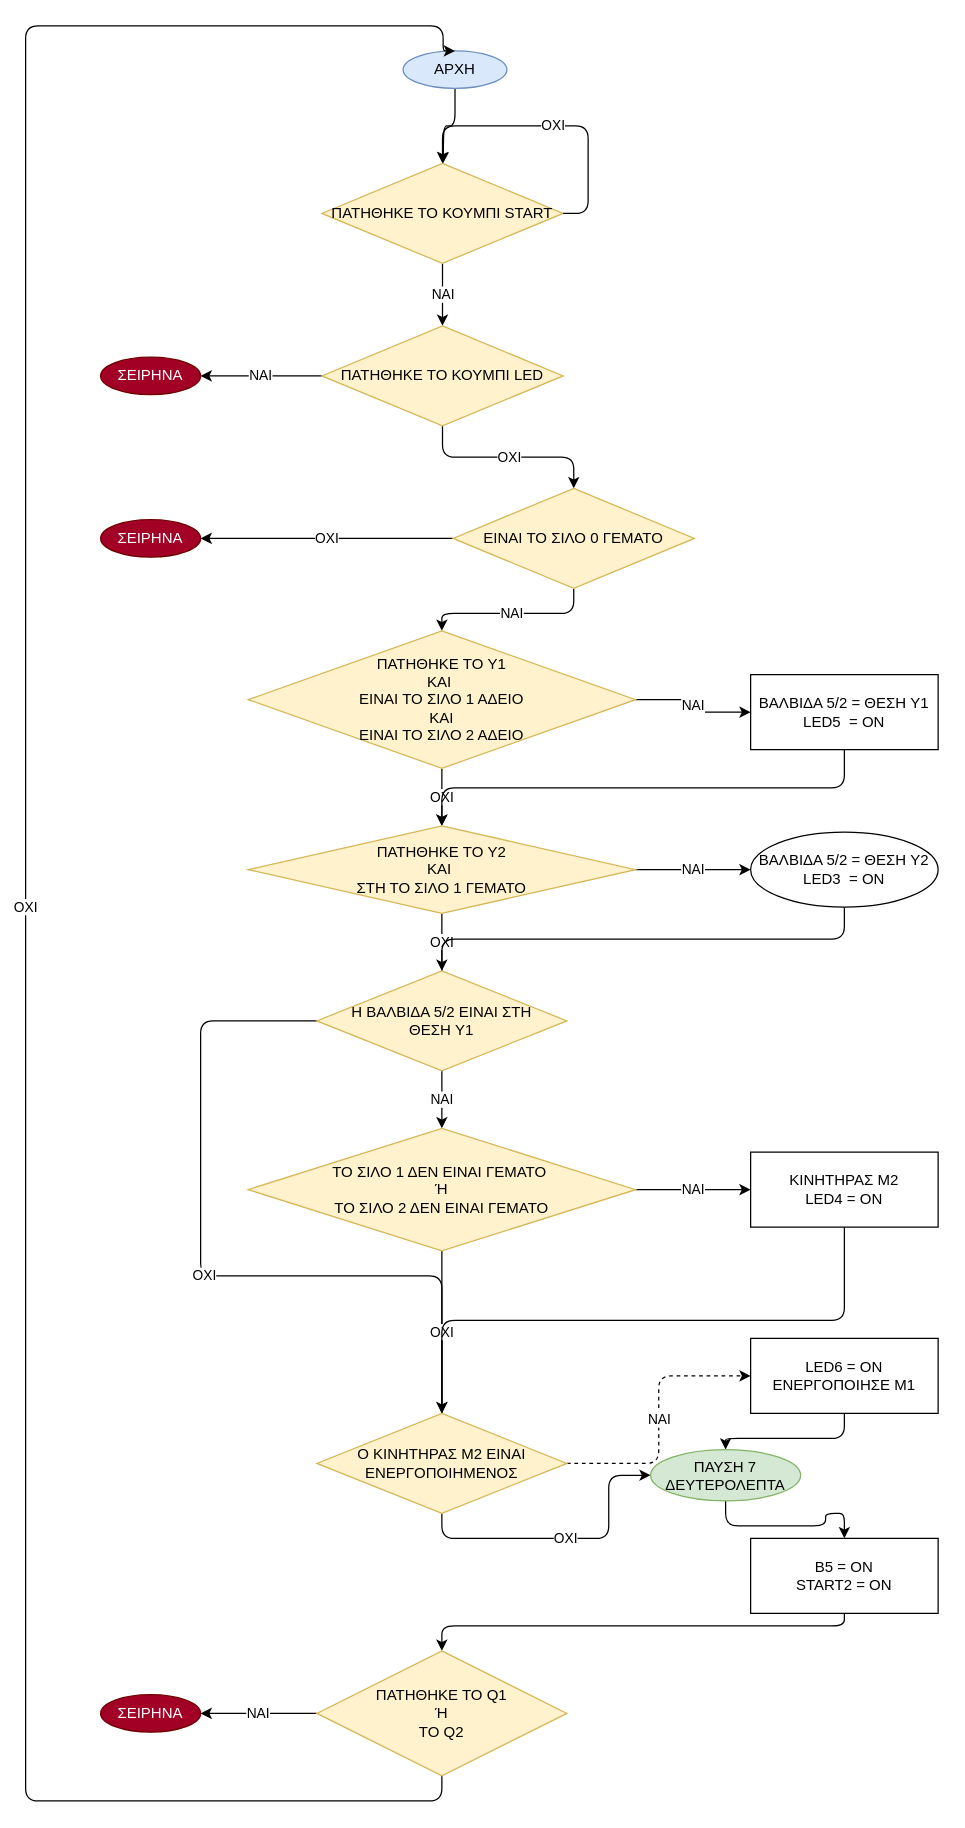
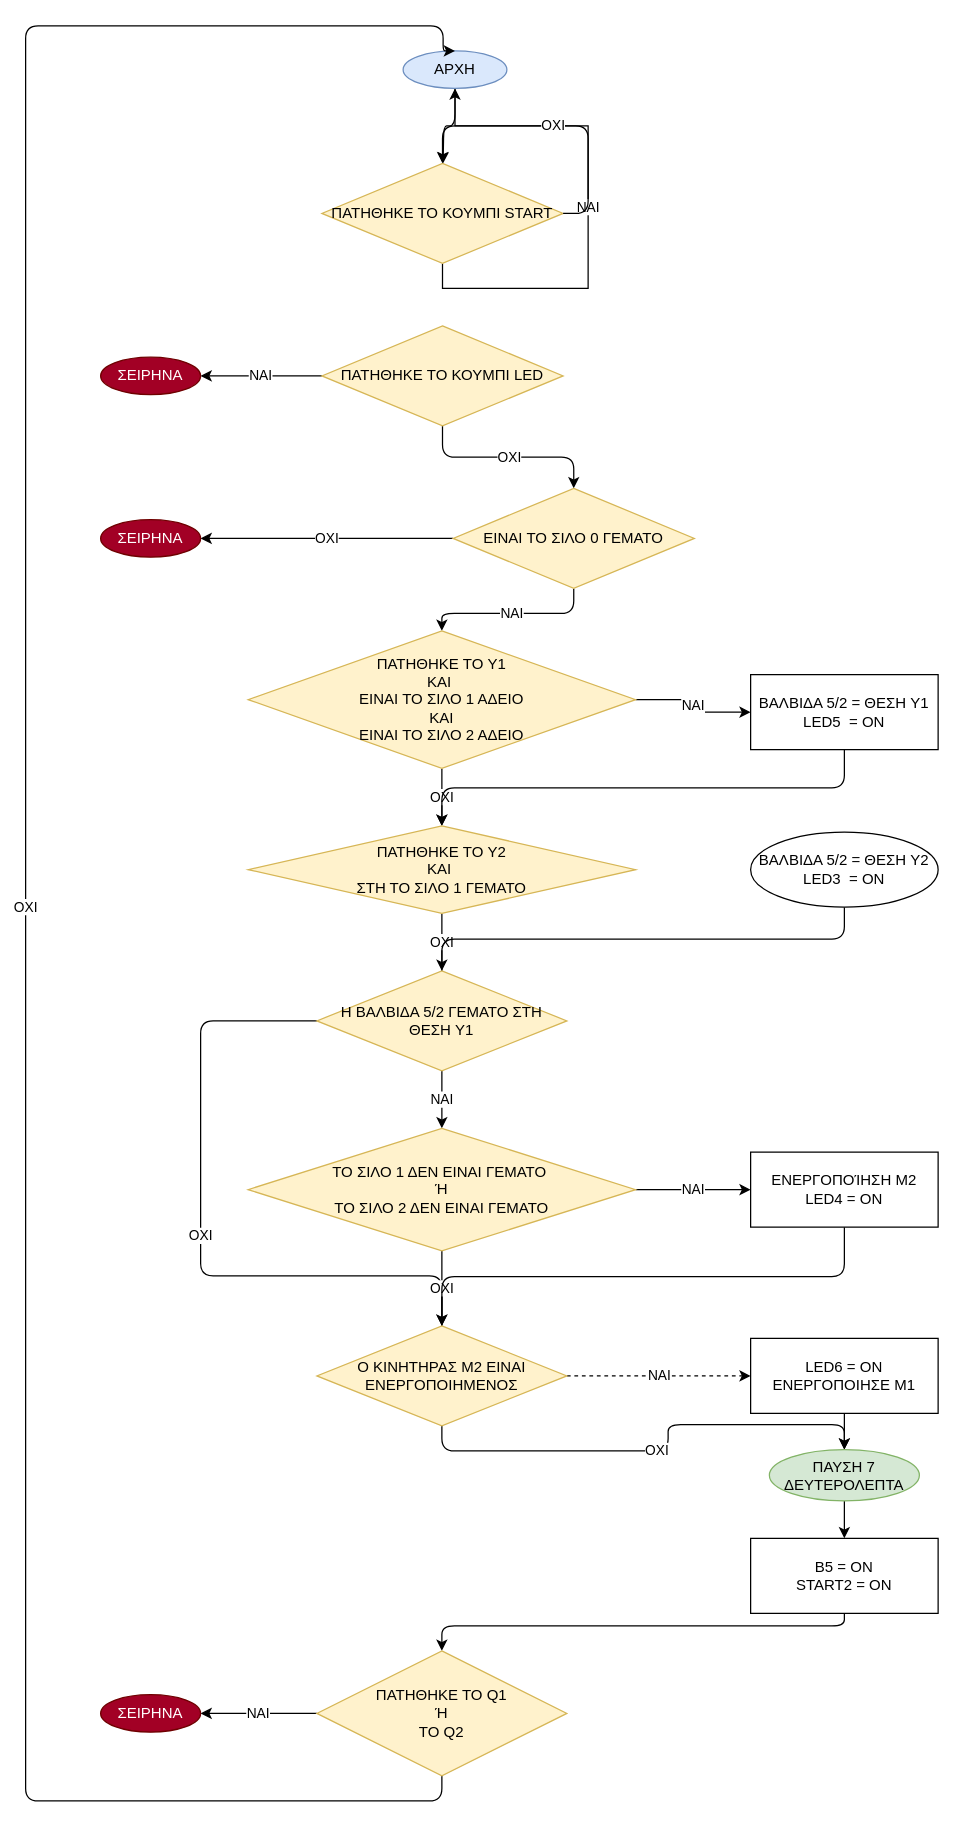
edge "ΠΑΤΗΘΗΚΕ ΤΟ ΚΟΥΜΠΙ START" -> "ΠΑΤΗΘΗΚΕ ΤΟ ΚΟΥΜΠΙ LED": now "ΠΑΤΗΘΗΚΕ ΤΟ ΚΟΥΜΠΙ START" -> "ΑΡΧΗ"
edge "ΠΑΤΗΘΗΚΕ ΤΟ Y2 ΚΑΙ ΣΤΗ ΤΟ ΣΙΛΟ 1 ΓΕΜΑΤΟ" -> "ΒΑΛΒΙΔΑ 5/2 = ΘΕΣΗ Y2 LED3 = ON": removed, label "ΝΑΙ"
node "Η ΒΑΛΒΙΔΑ 5/2 ΕΙΝΑΙ ΣΤΗ ΘΕΣΗ Y1": label "Η ΒΑΛΒΙΔΑ 5/2 ΕΙΝΑΙ ΣΤΗ ΘΕΣΗ Y1" -> "Η ΒΑΛΒΙΔΑ 5/2 ΓΕΜΑΤΟ ΣΤΗ ΘΕΣΗ Y1"
node "ΚΙΝΗΤΗΡΑΣ Μ2 LED4 = ON": label "ΚΙΝΗΤΗΡΑΣ Μ2 LED4 = ON" -> "ΕΝΕΡΓΟΠΟΊΗΣΗ Μ2 LED4 = ON"
node "Ο ΚΙΝΗΤΗΡΑΣ Μ2 ΕΙΝΑΙ ΕΝΕΡΓΟΠΟΙΗΜΕΝΟΣ": moved (442, 1463) -> (442, 1376)
node "ΠΑΥΣΗ 7 ΔΕΥΤΕΡΟΛΕΠΤΑ": moved (726, 1475) -> (844, 1475)
